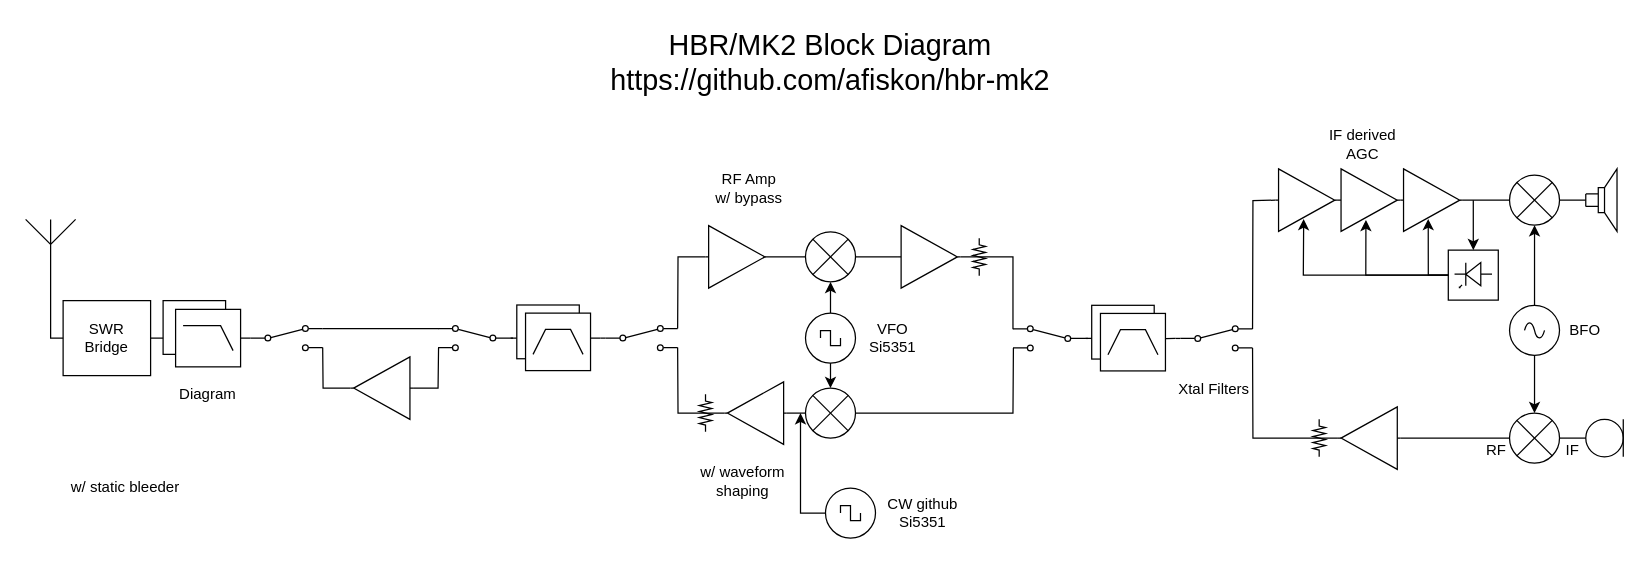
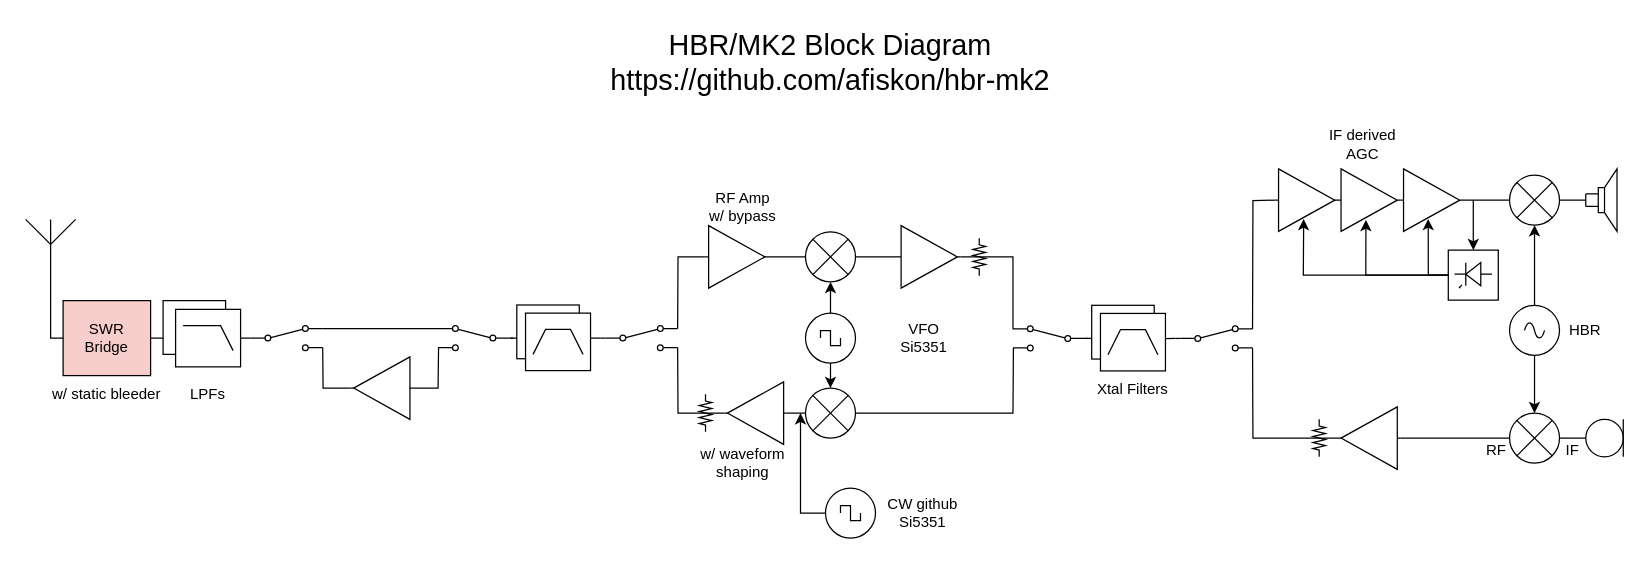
node "RF Amp w/ bypass": moved (749, 188) -> (743, 206)
node "BFO": label "BFO" -> "HBR"
node "SWR Bridge": fillcolor #ffffff -> #f8cecc
node "VFO Si5351": moved (893, 338) -> (924, 338)
node "Xtal Filters": moved (1214, 390) -> (1133, 390)
node "Diagram": label "Diagram" -> "LPFs"
node "w/ waveform shaping": moved (743, 482) -> (743, 463)
node "w/ static bleeder": moved (126, 488) -> (107, 394)
